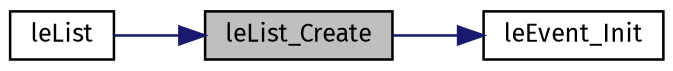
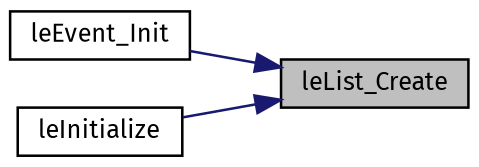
node "leList": label "leList" -> "leInitialize"
edge "leList_Create" -> "leEvent_Init": reversed
